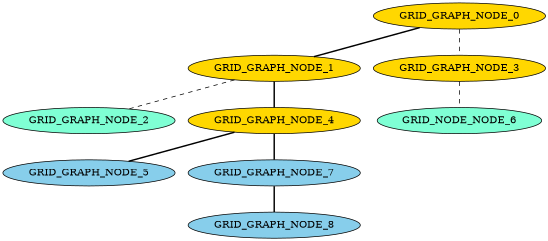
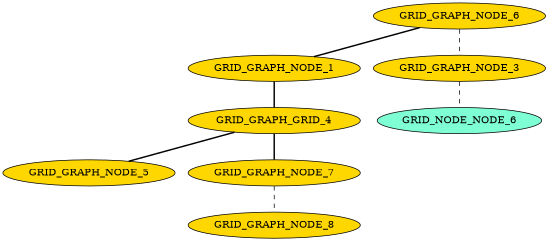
node "GRID_GRAPH_NODE_0": label "GRID_GRAPH_NODE_0" -> "GRID_GRAPH_NODE_6"
node "GRID_GRAPH_NODE_2": removed
node "GRID_GRAPH_NODE_4": label "GRID_GRAPH_NODE_4" -> "GRID_GRAPH_GRID_4"
node "GRID_GRAPH_NODE_5": fillcolor skyblue -> gold
node "GRID_GRAPH_NODE_7": fillcolor skyblue -> gold
edge "GRID_GRAPH_NODE_7" -- "GRID_GRAPH_NODE_8": style bold -> dashed
node "GRID_GRAPH_NODE_8": fillcolor skyblue -> gold
